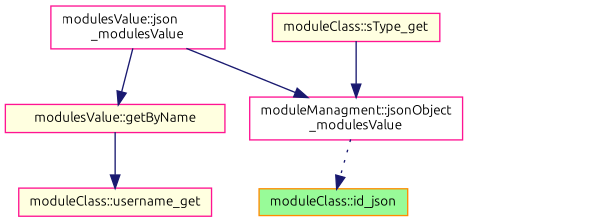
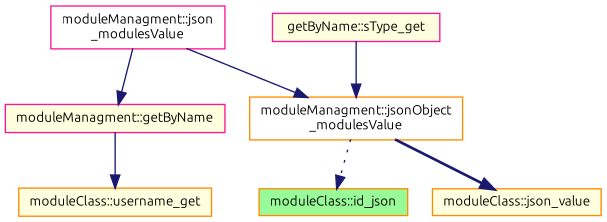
node "modulesValue::json _modulesValue": label "modulesValue::json _modulesValue" -> "moduleManagment::json _modulesValue"
node "moduleClass::sType_get": label "moduleClass::sType_get" -> "getByName::sType_get"
node "modulesValue::getByName": label "modulesValue::getByName" -> "moduleManagment::getByName"
node "moduleManagment::jsonObject _modulesValue": color deeppink -> darkorange
node "moduleClass::username_get": color deeppink -> darkorange
node "moduleClass::json_value": added
